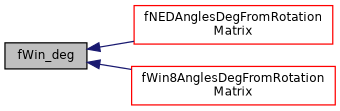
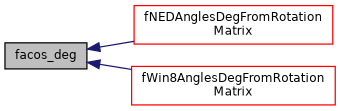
node "fWin_deg": label "fWin_deg" -> "facos_deg"
